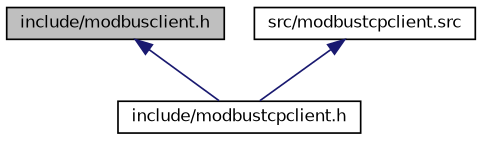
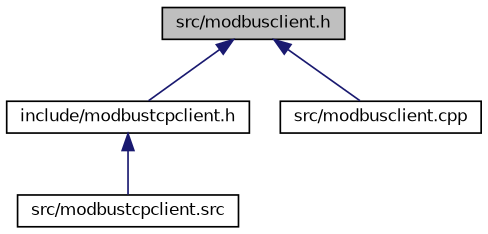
node "include/modbusclient.h": label "include/modbusclient.h" -> "src/modbusclient.h"
edge "include/modbustcpclient.h" -> "src/modbustcpclient.src": reversed
node "src/modbusclient.cpp": added
